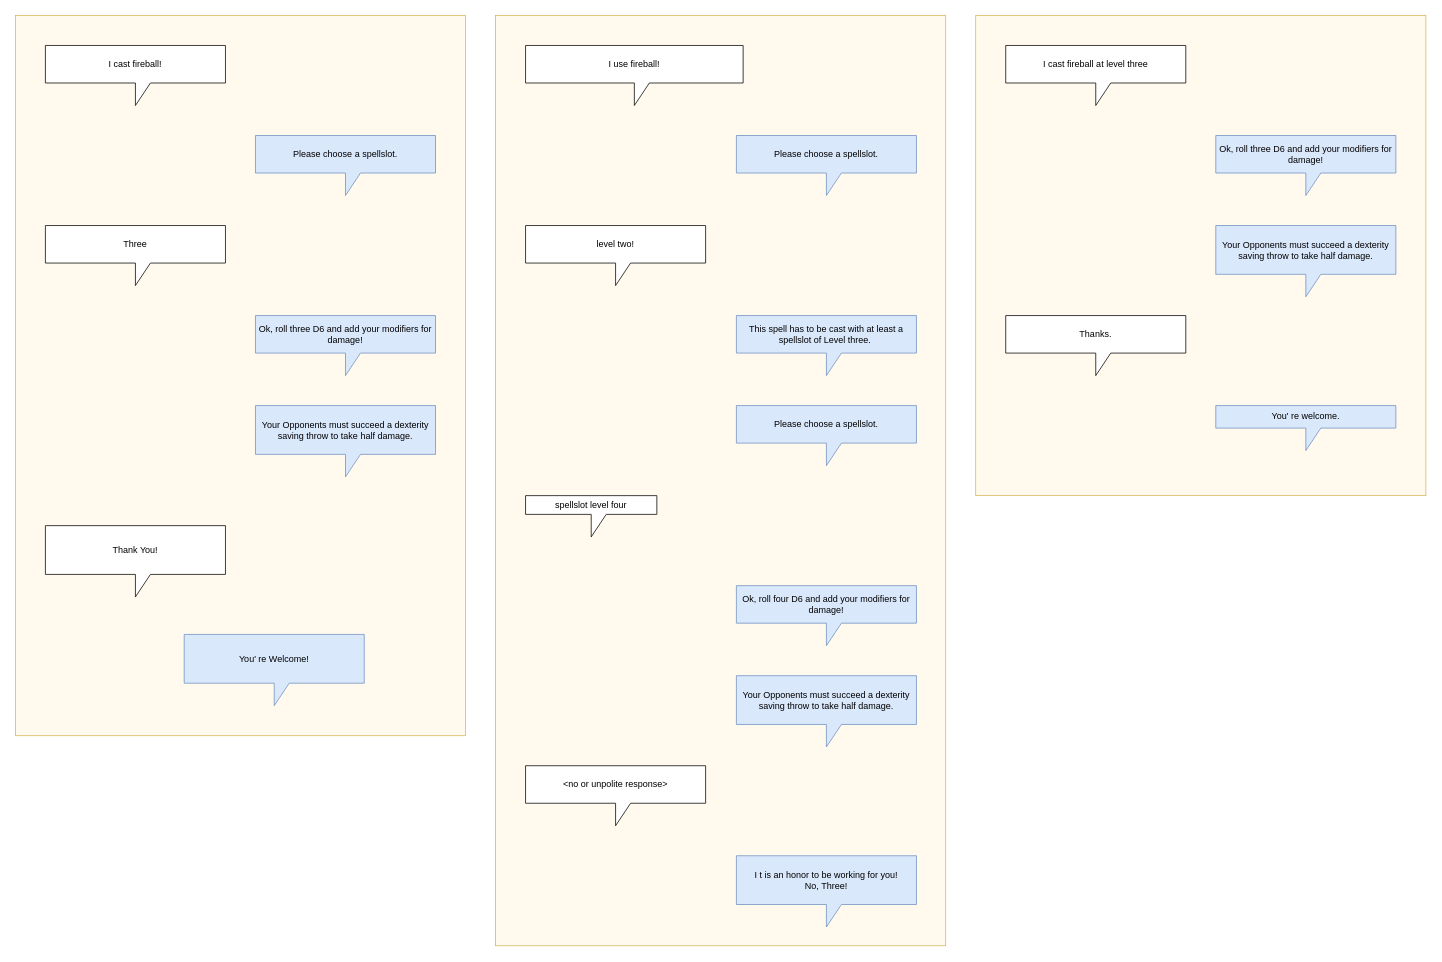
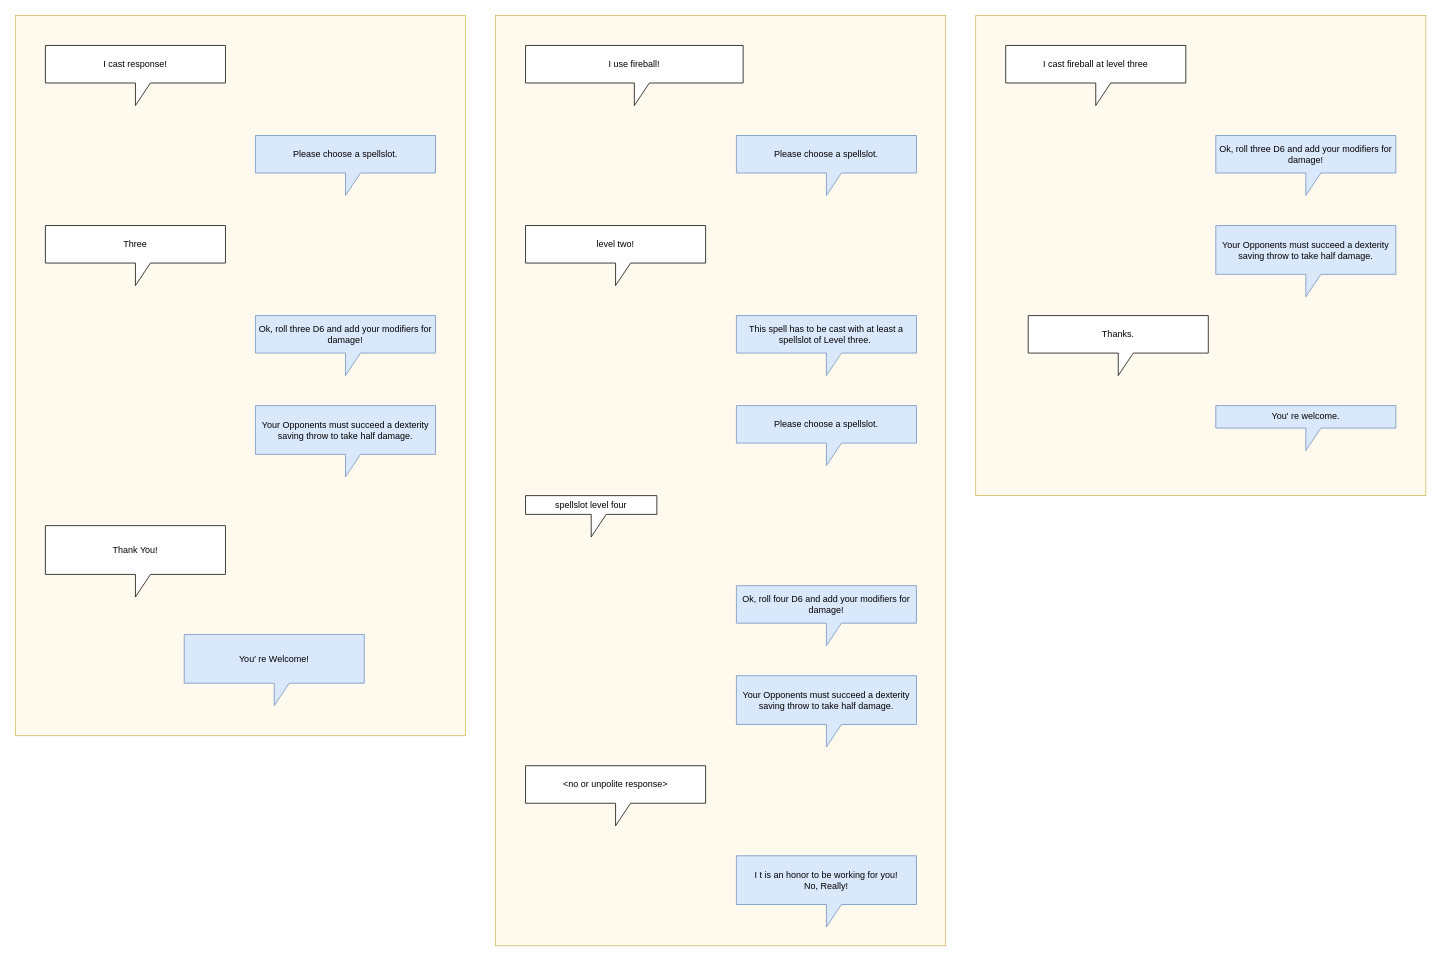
node "I cast fireball!": label "I cast fireball!" -> "I cast response!"
node "Thanks.": moved (1095, 345) -> (1118, 345)
node "I t is an honor to be working for you! No, Three!": label "I t is an honor to be working for you! No, Three!" -> "I t is an honor to be working for you! No, Really!"
